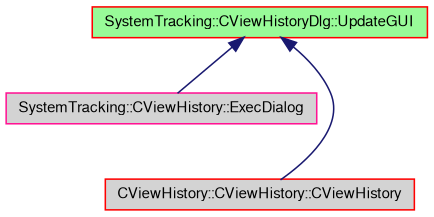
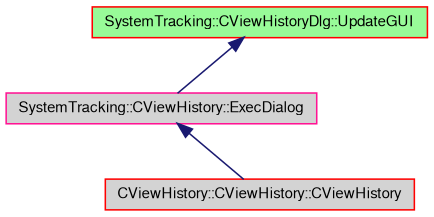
edge "CViewHistory::CViewHistory::CViewHistory" -> "SystemTracking::CViewHistoryDlg::UpdateGUI": now "CViewHistory::CViewHistory::CViewHistory" -> "SystemTracking::CViewHistory::ExecDialog"
